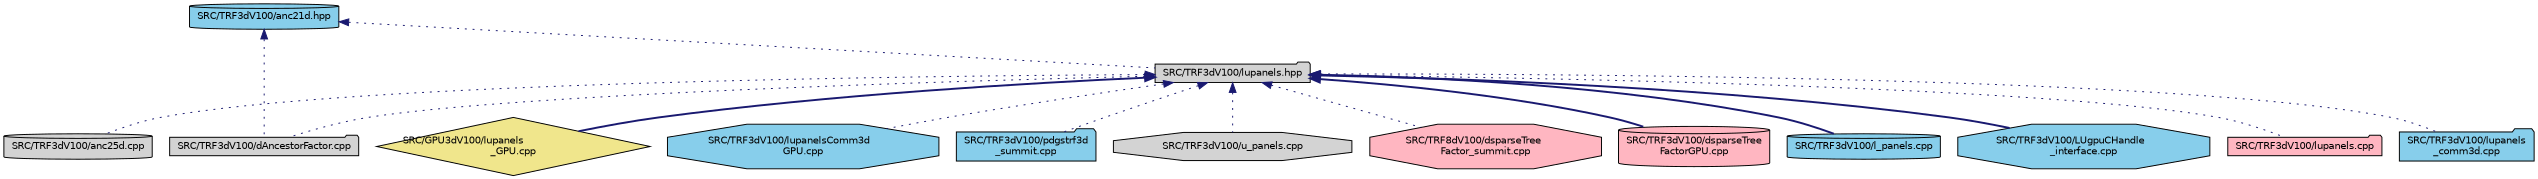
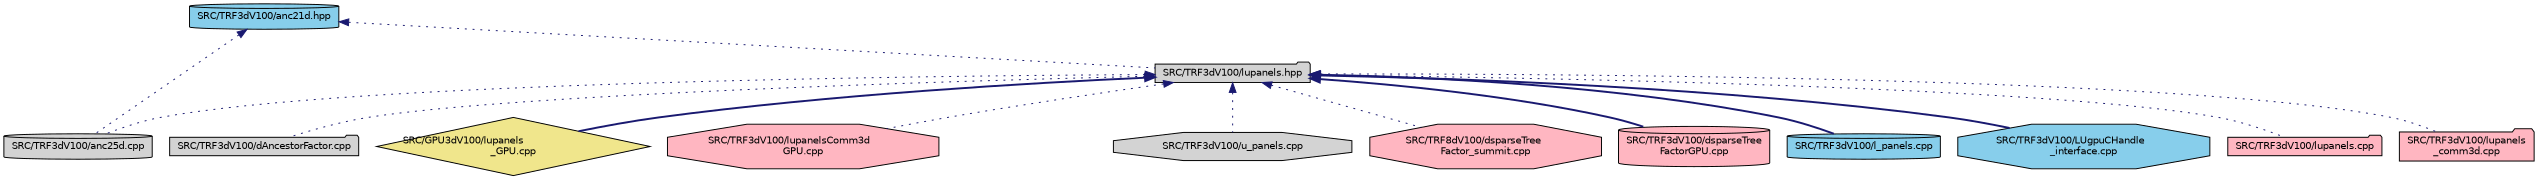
edge "SRC/TRF3dV100/dAncestorFactor.cpp" -> "SRC/TRF3dV100/anc21d.hpp": now "SRC/TRF3dV100/anc25d.cpp" -> "SRC/TRF3dV100/anc21d.hpp"
node "SRC/TRF3dV100/lupanelsComm3d GPU.cpp": fillcolor skyblue -> lightpink
node "SRC/TRF3dV100/pdgstrf3d _summit.cpp": removed
node "SRC/TRF3dV100/lupanels _comm3d.cpp": fillcolor skyblue -> lightpink
